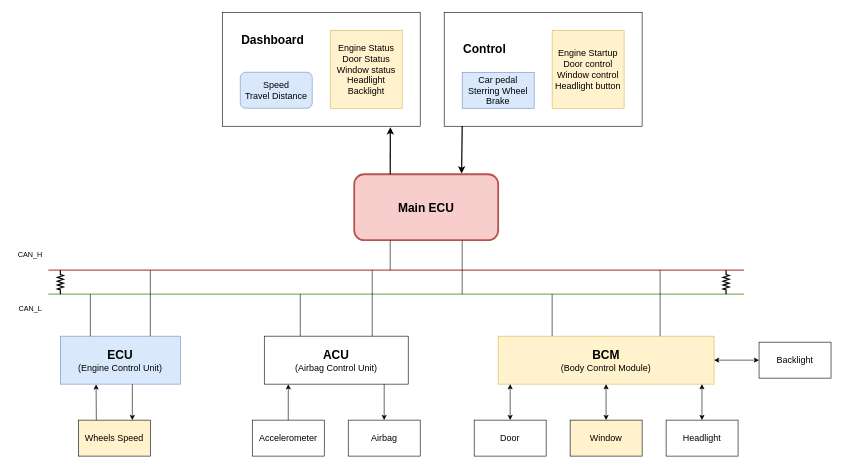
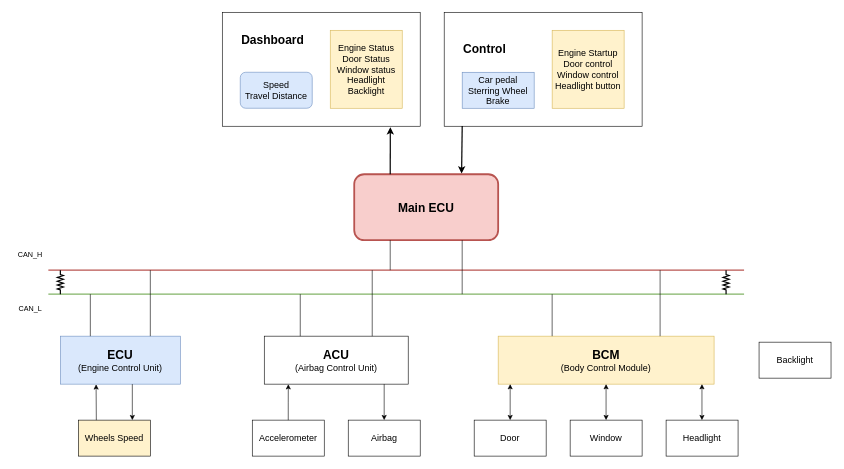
edge "BCM (Body Control Module)" -- "Backlight": removed
node "Window": fillcolor #fff2cc -> #ffffff
